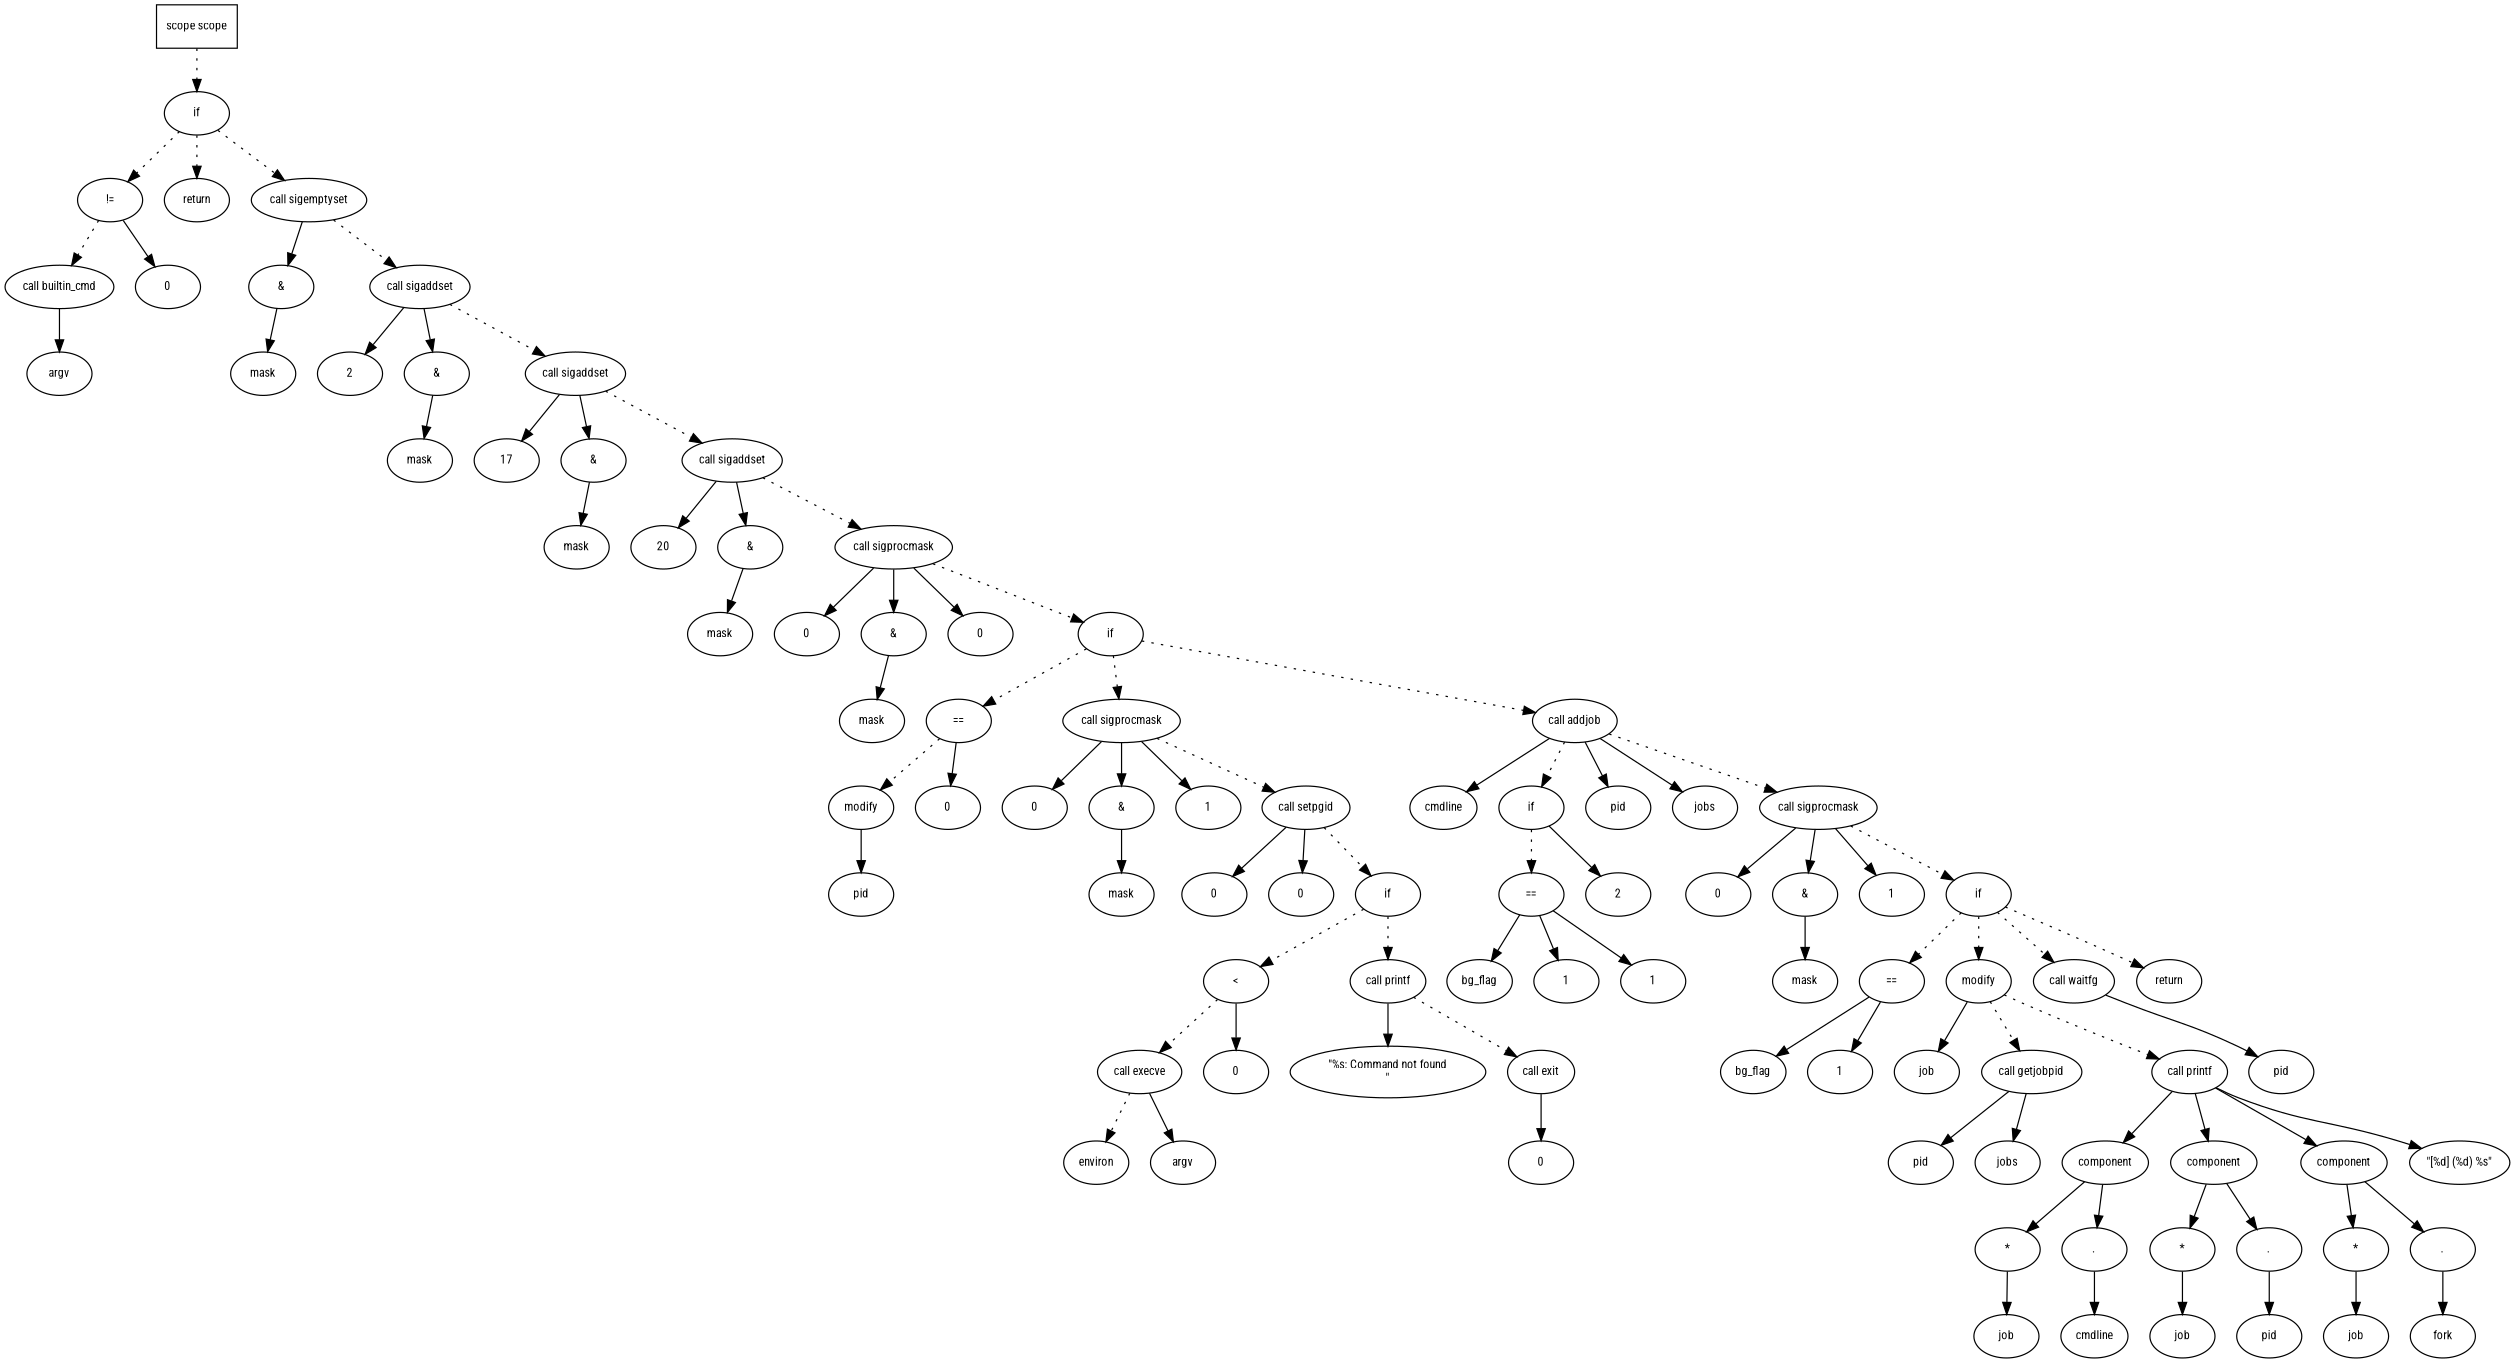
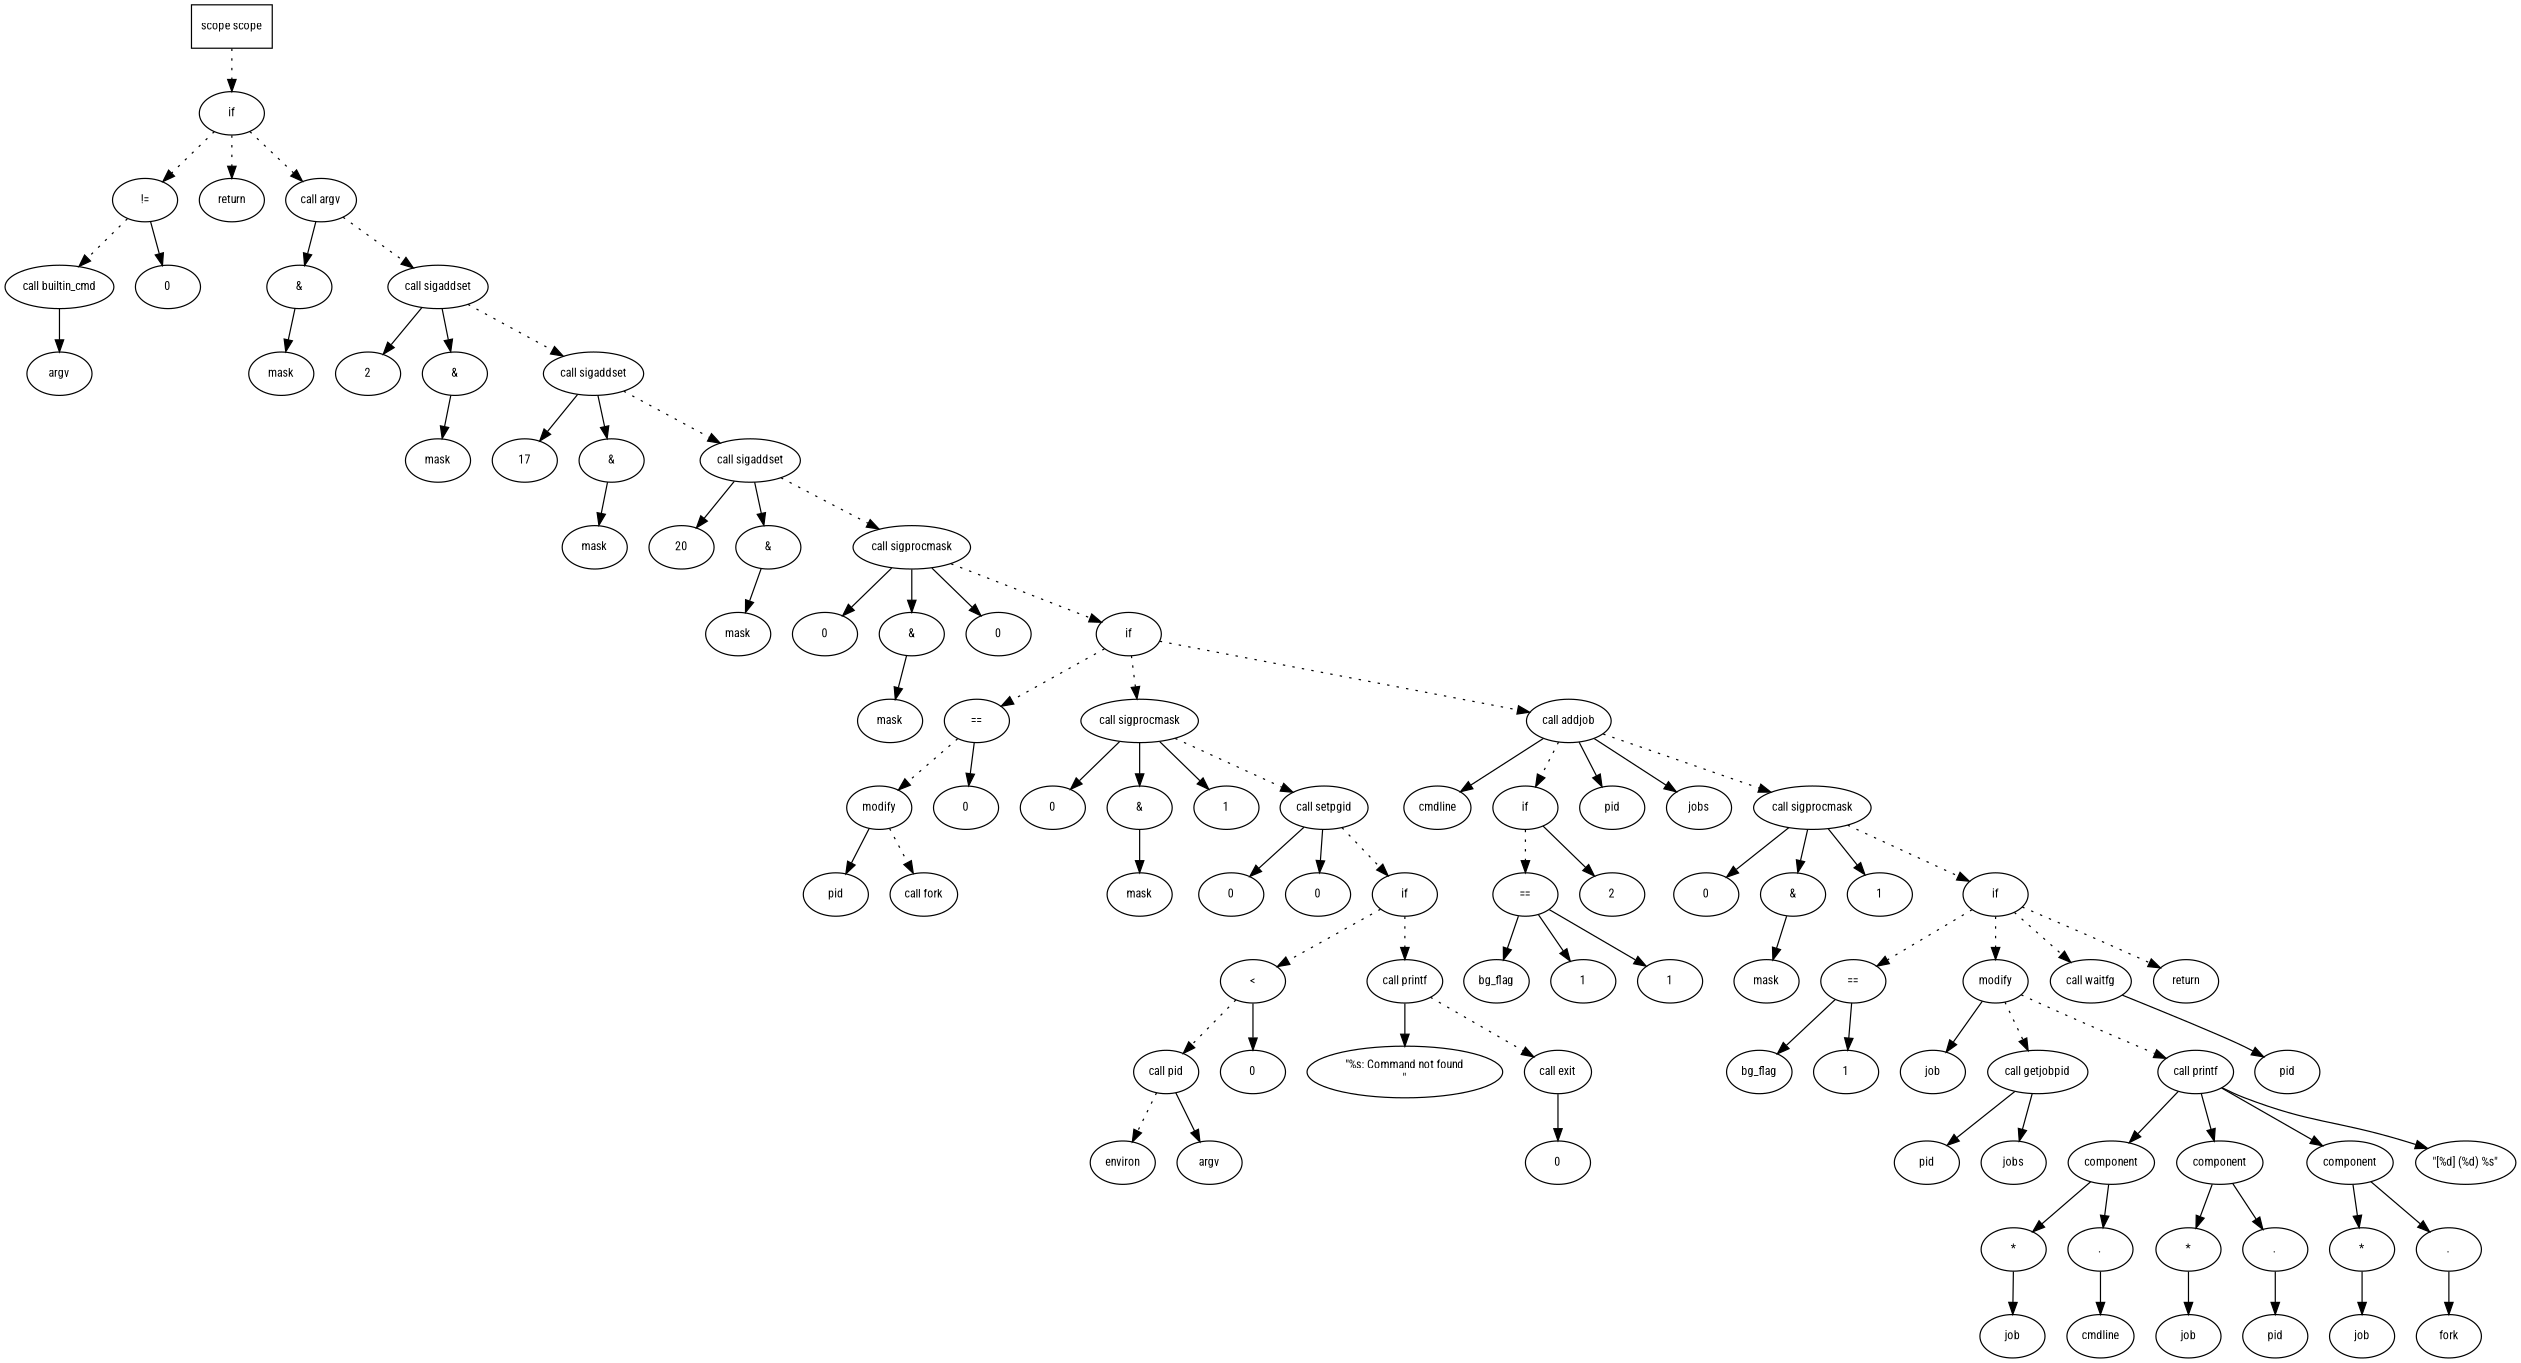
node "call sigemptyset": label "call sigemptyset" -> "call argv"
node "call fork": added
node "call execve": label "call execve" -> "call pid"
